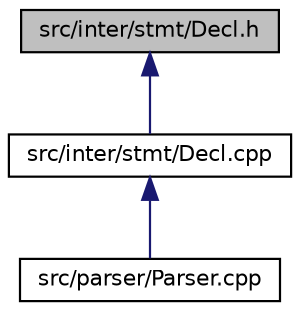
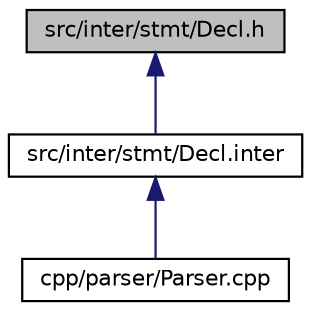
node "src/inter/stmt/Decl.cpp": label "src/inter/stmt/Decl.cpp" -> "src/inter/stmt/Decl.inter"
node "src/parser/Parser.cpp": label "src/parser/Parser.cpp" -> "cpp/parser/Parser.cpp"
